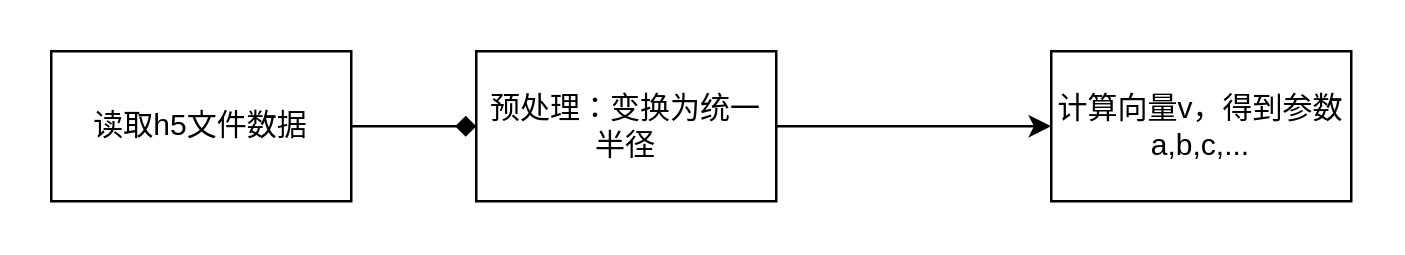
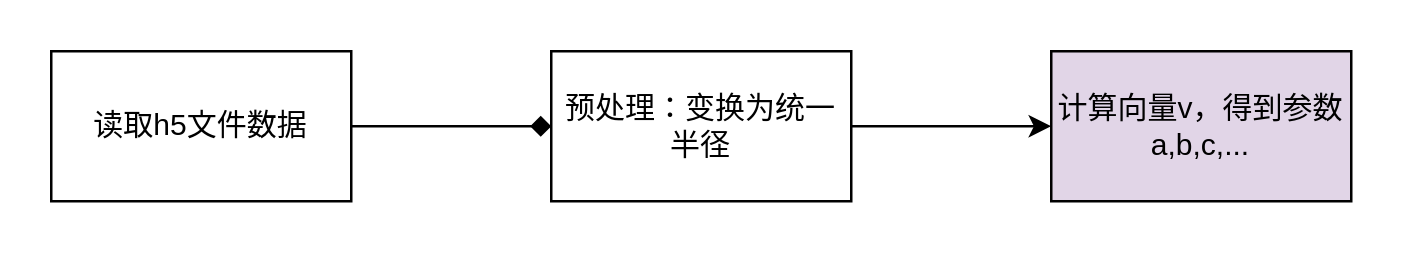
node "预处理：变换为统一半径": moved (626, 126) -> (701, 126)
node "计算向量v，得到参数a,b,c,...": fillcolor #ffffff -> #e1d5e7
